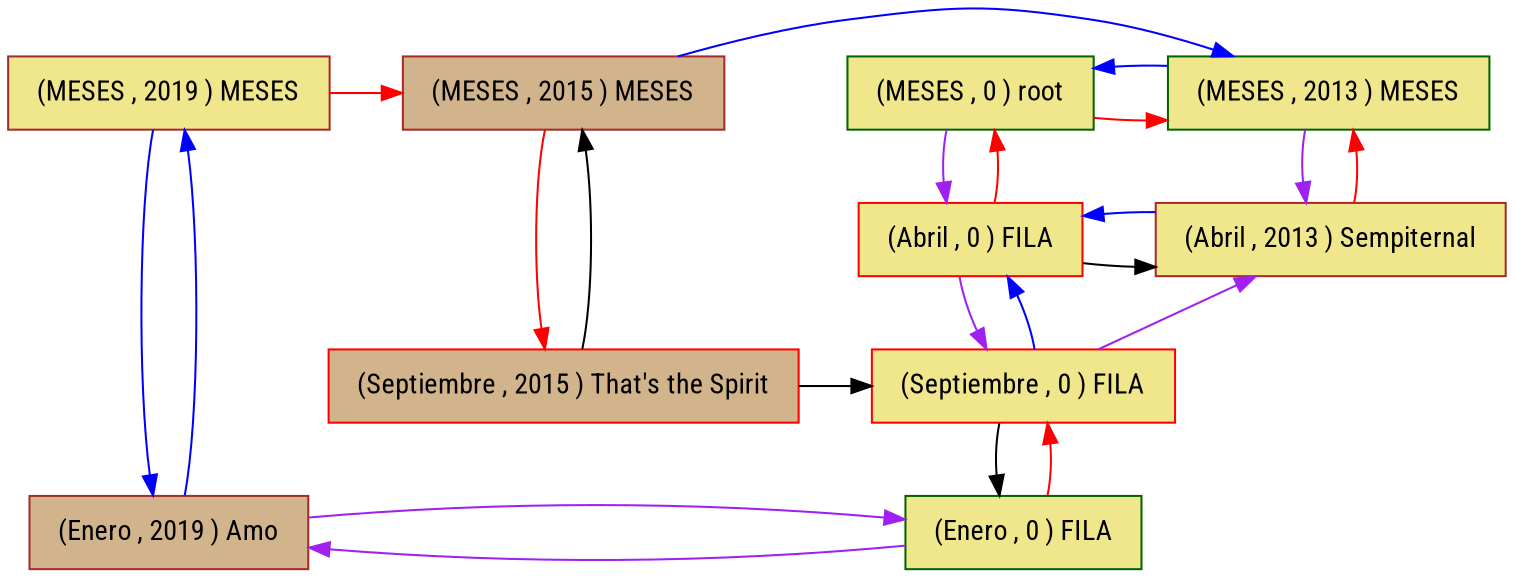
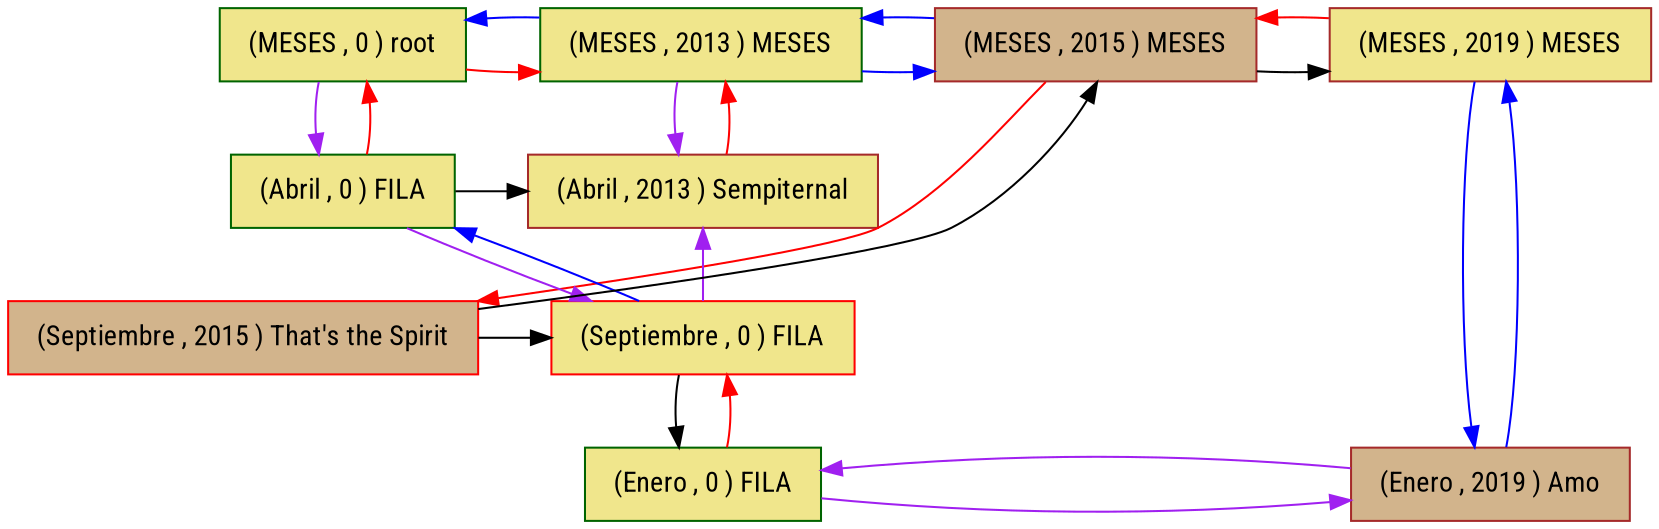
edge "(MESES , 2013 ) MESES" -> "(MESES , 2015 ) MESES": added
edge "(MESES , 2015 ) MESES" -> "(MESES , 2019 ) MESES": added
edge "(Abril , 2013 ) Sempiternal" -> "(Abril , 0 ) FILA": removed
node "(Abril , 0 ) FILA": color red -> darkgreen
